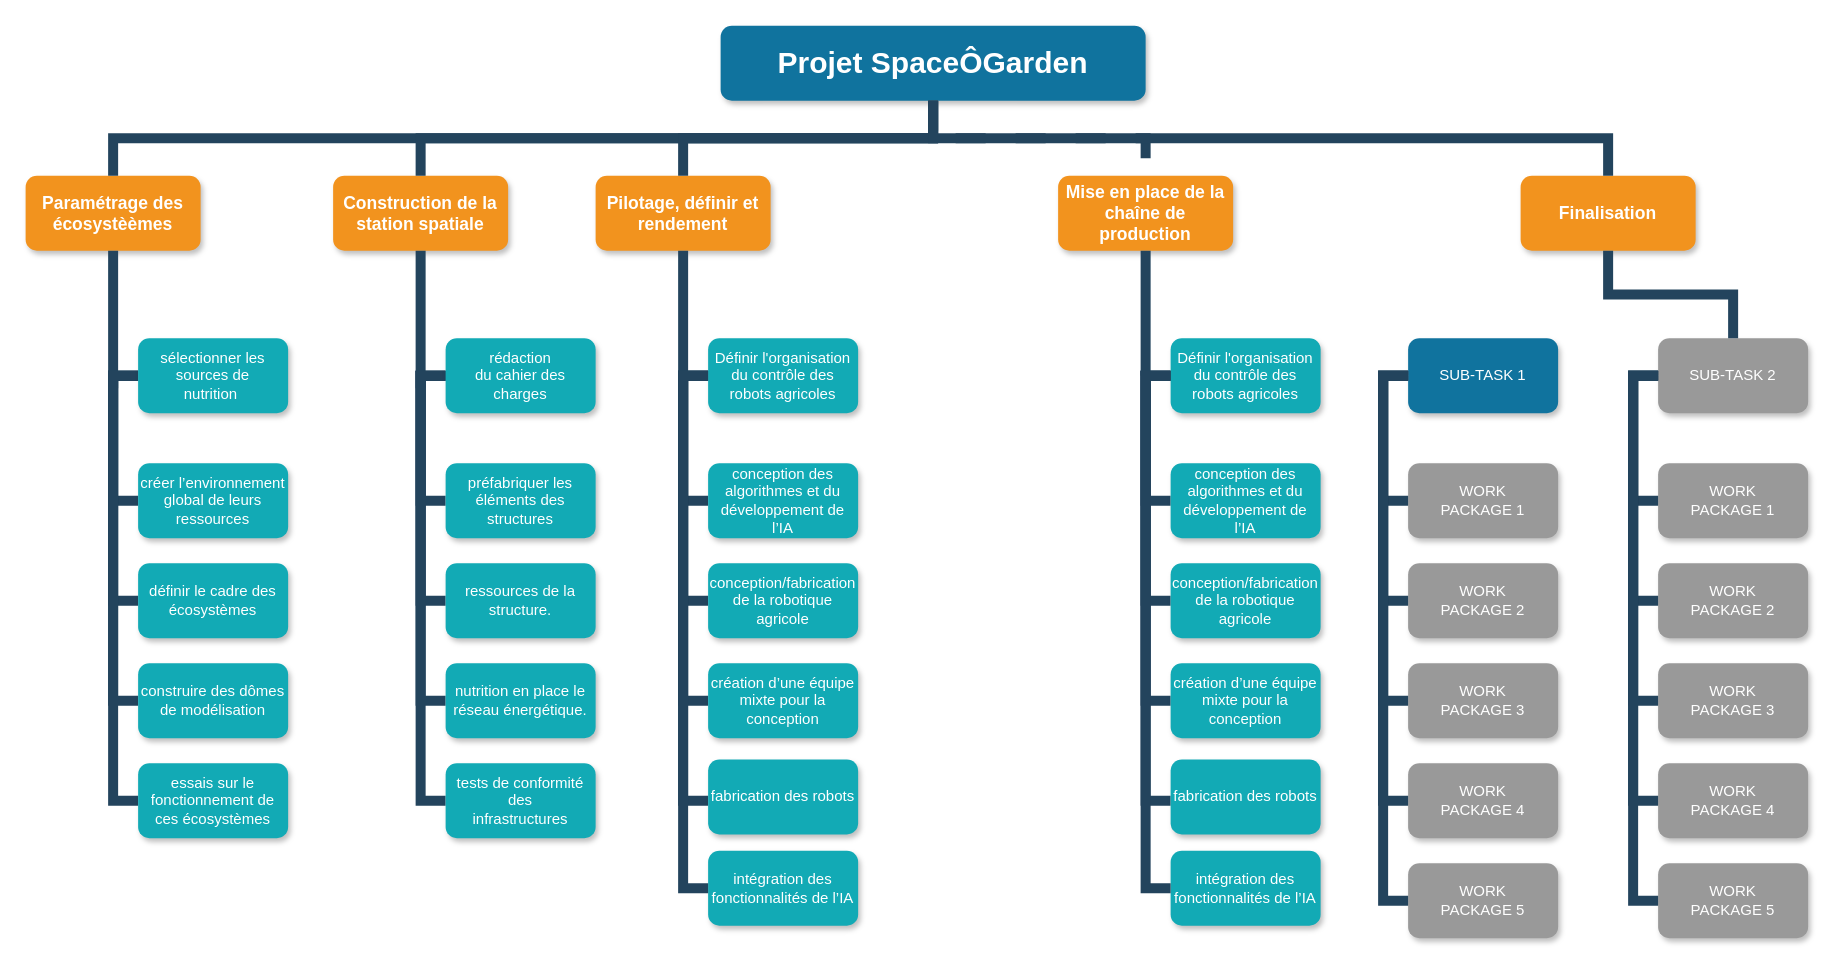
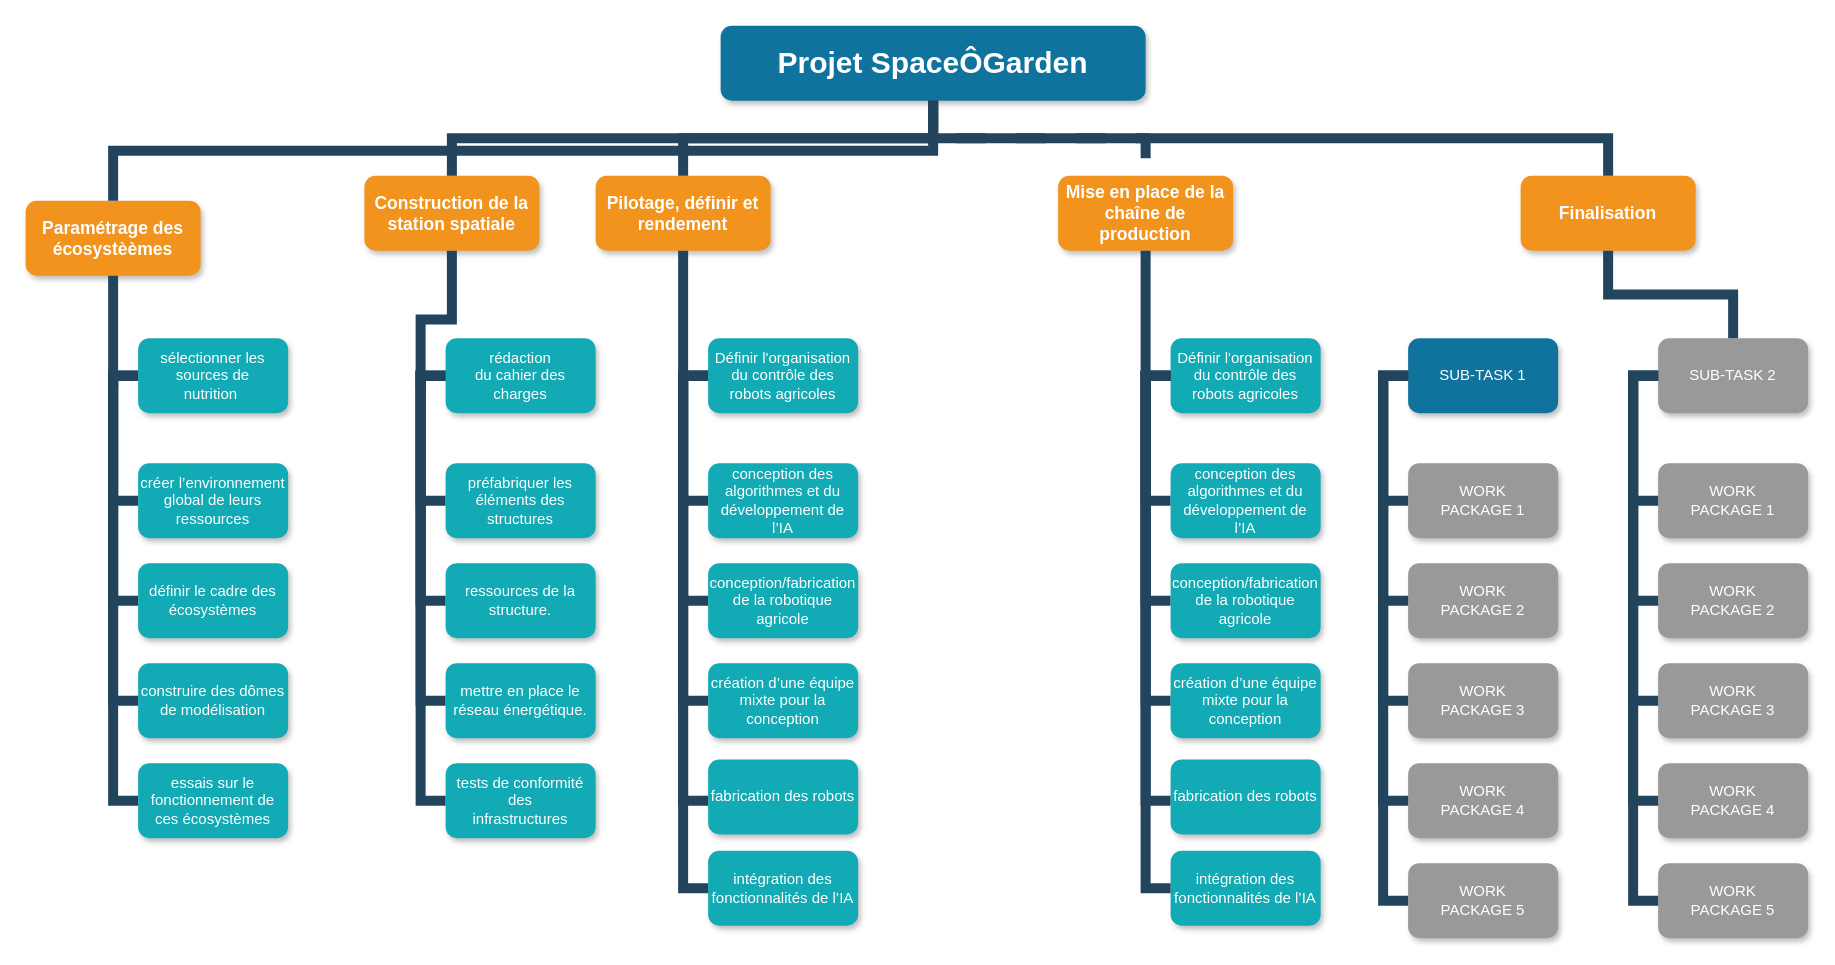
node "Paramétrage des écosystèèmes": moved (113, 213) -> (113, 238)
node "Construction de la station spatiale": moved (421, 213) -> (452, 213)
node "nutrition en place le réseau énergétique.": label "nutrition en place le réseau énergétique." -> "mettre en place le réseau énergétique."
